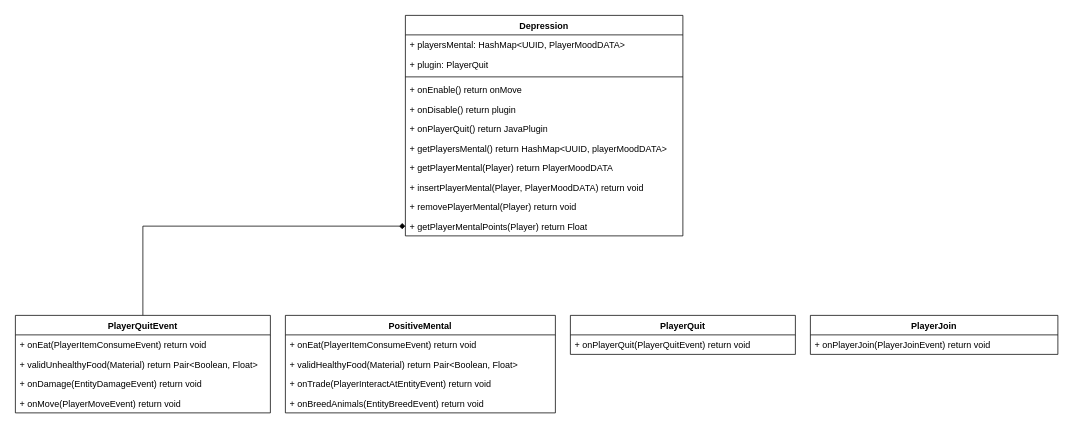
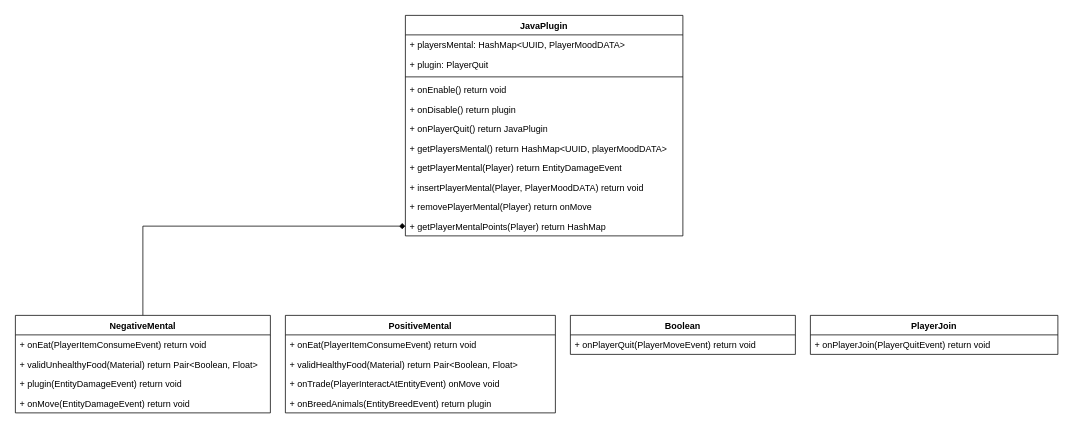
node "Depression": label "Depression" -> "JavaPlugin"
node "+ onEnable() return onMove": label "+ onEnable() return onMove" -> "+ onEnable() return void"
node "+ getPlayerMental(Player) return PlayerMoodDATA": label "+ getPlayerMental(Player) return PlayerMoodDATA" -> "+ getPlayerMental(Player) return EntityDamageEvent"
node "+ removePlayerMental(Player) return void": label "+ removePlayerMental(Player) return void" -> "+ removePlayerMental(Player) return onMove"
node "+ getPlayerMentalPoints(Player) return Float": label "+ getPlayerMentalPoints(Player) return Float" -> "+ getPlayerMentalPoints(Player) return HashMap"
node "PlayerQuitEvent": label "PlayerQuitEvent" -> "NegativeMental"
node "PlayerQuit": label "PlayerQuit" -> "Boolean"
node "+ onPlayerQuit(PlayerQuitEvent) return void": label "+ onPlayerQuit(PlayerQuitEvent) return void" -> "+ onPlayerQuit(PlayerMoveEvent) return void"
node "+ onPlayerJoin(PlayerJoinEvent) return void": label "+ onPlayerJoin(PlayerJoinEvent) return void" -> "+ onPlayerJoin(PlayerQuitEvent) return void"
node "+ onDamage(EntityDamageEvent) return void": label "+ onDamage(EntityDamageEvent) return void" -> "+ plugin(EntityDamageEvent) return void"
node "+ onTrade(PlayerInteractAtEntityEvent) return void": label "+ onTrade(PlayerInteractAtEntityEvent) return void" -> "+ onTrade(PlayerInteractAtEntityEvent) onMove void"
node "+ onMove(PlayerMoveEvent) return void": label "+ onMove(PlayerMoveEvent) return void" -> "+ onMove(EntityDamageEvent) return void"
node "+ onBreedAnimals(EntityBreedEvent) return void": label "+ onBreedAnimals(EntityBreedEvent) return void" -> "+ onBreedAnimals(EntityBreedEvent) return plugin"
